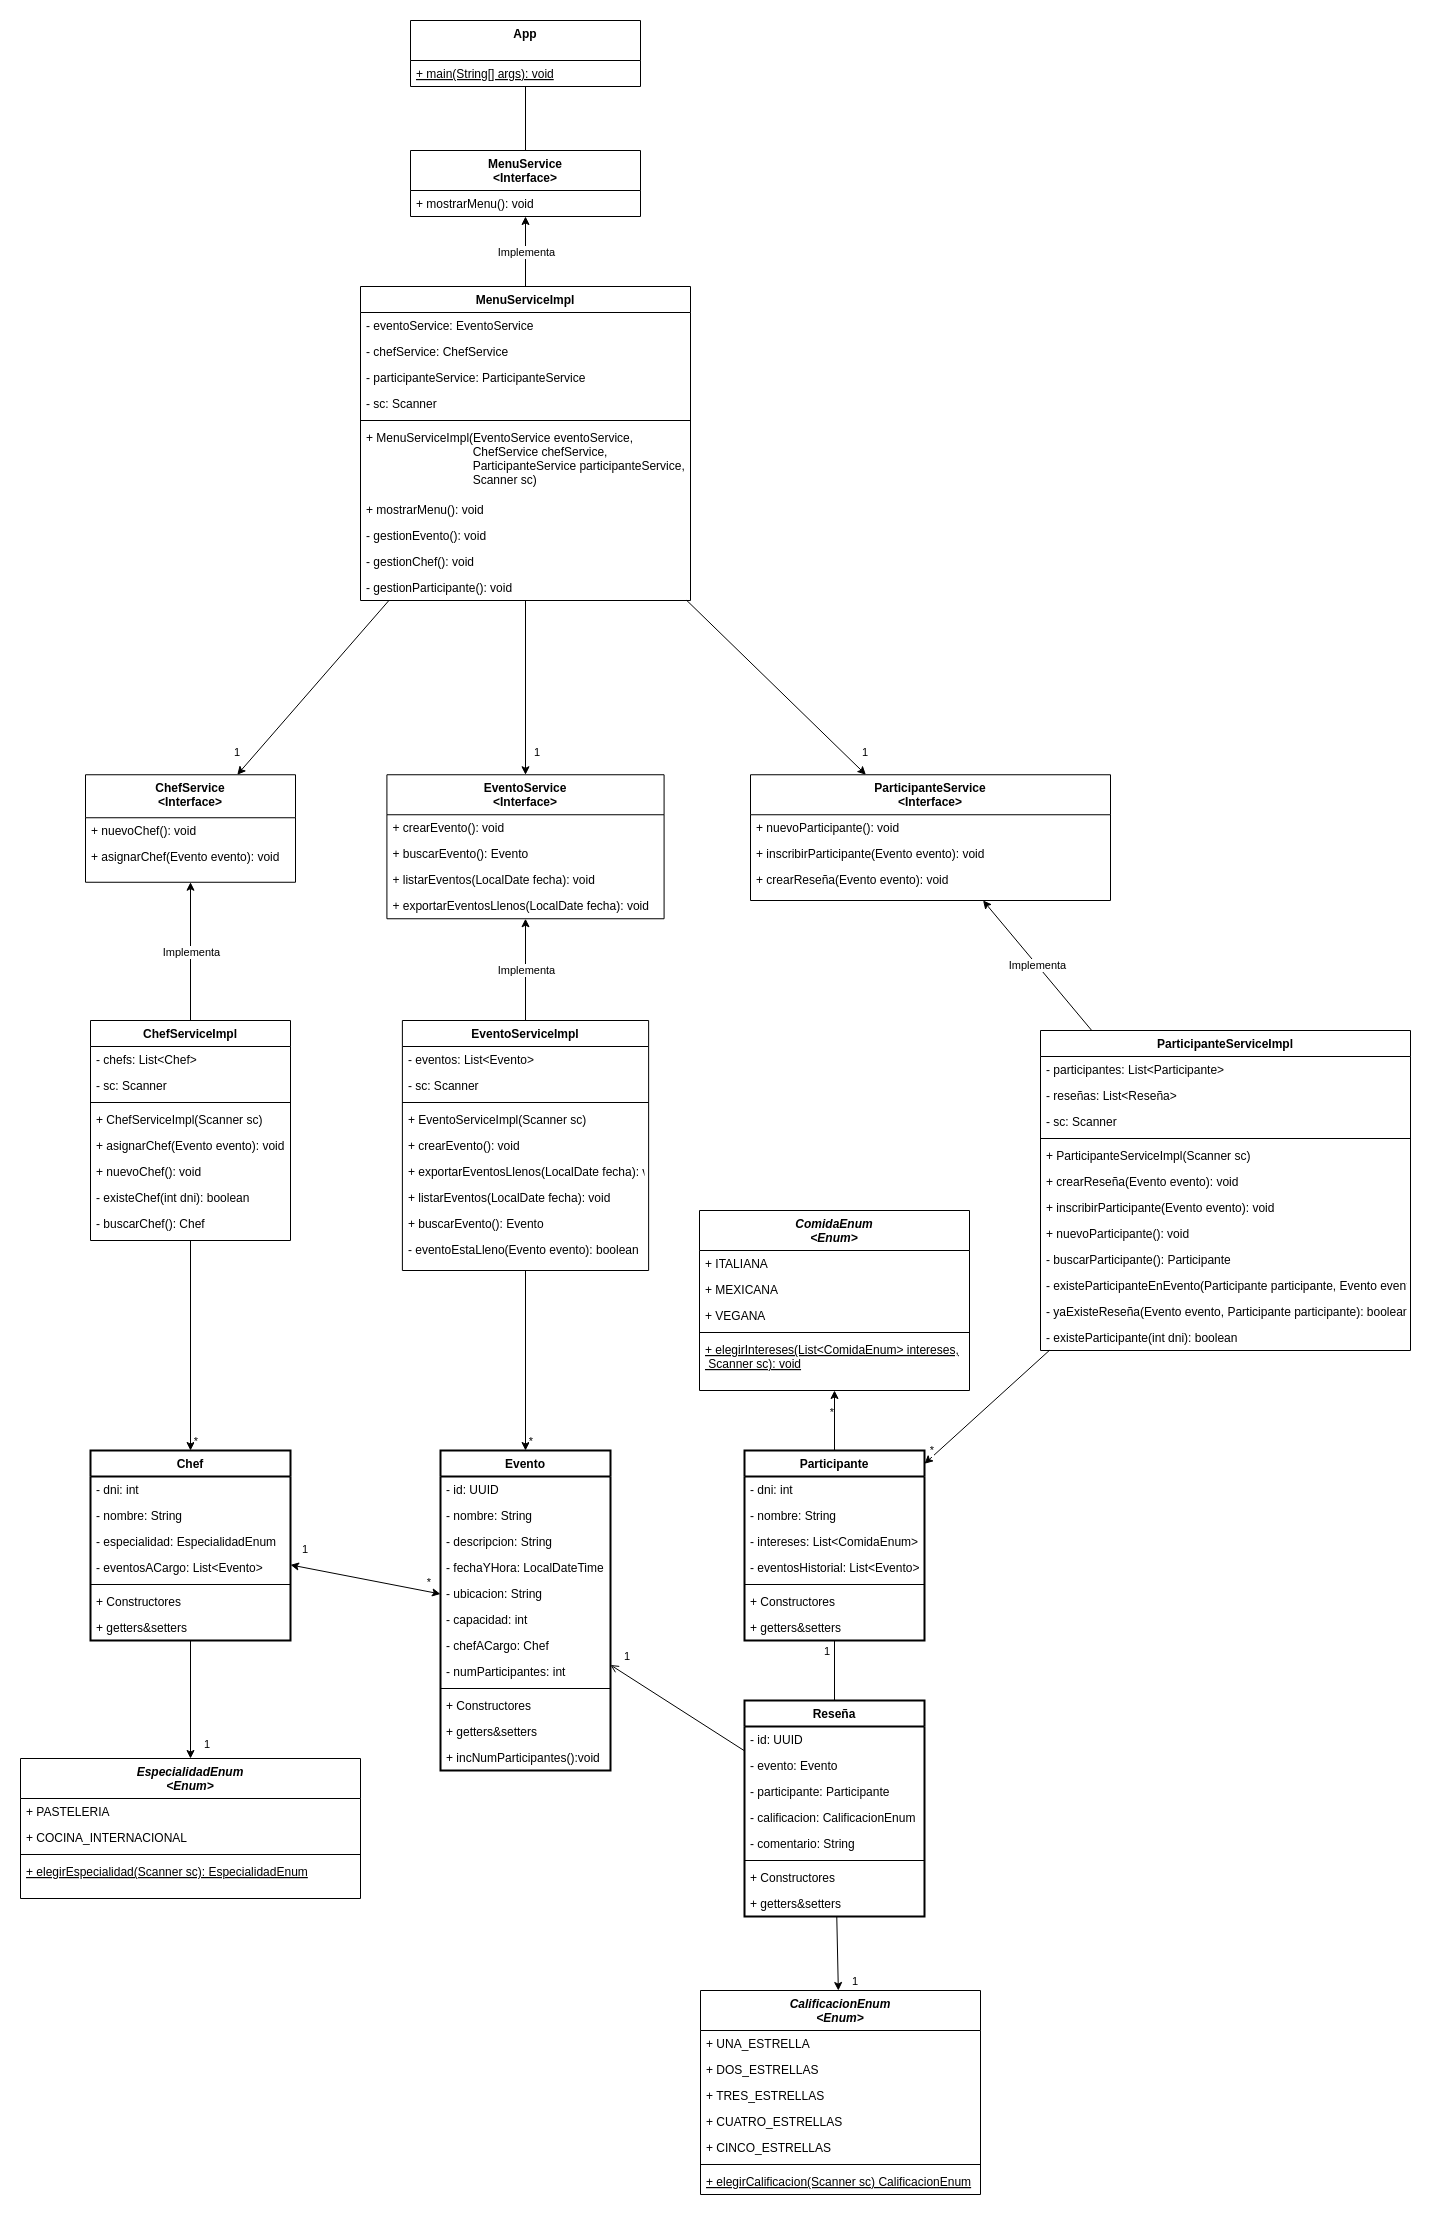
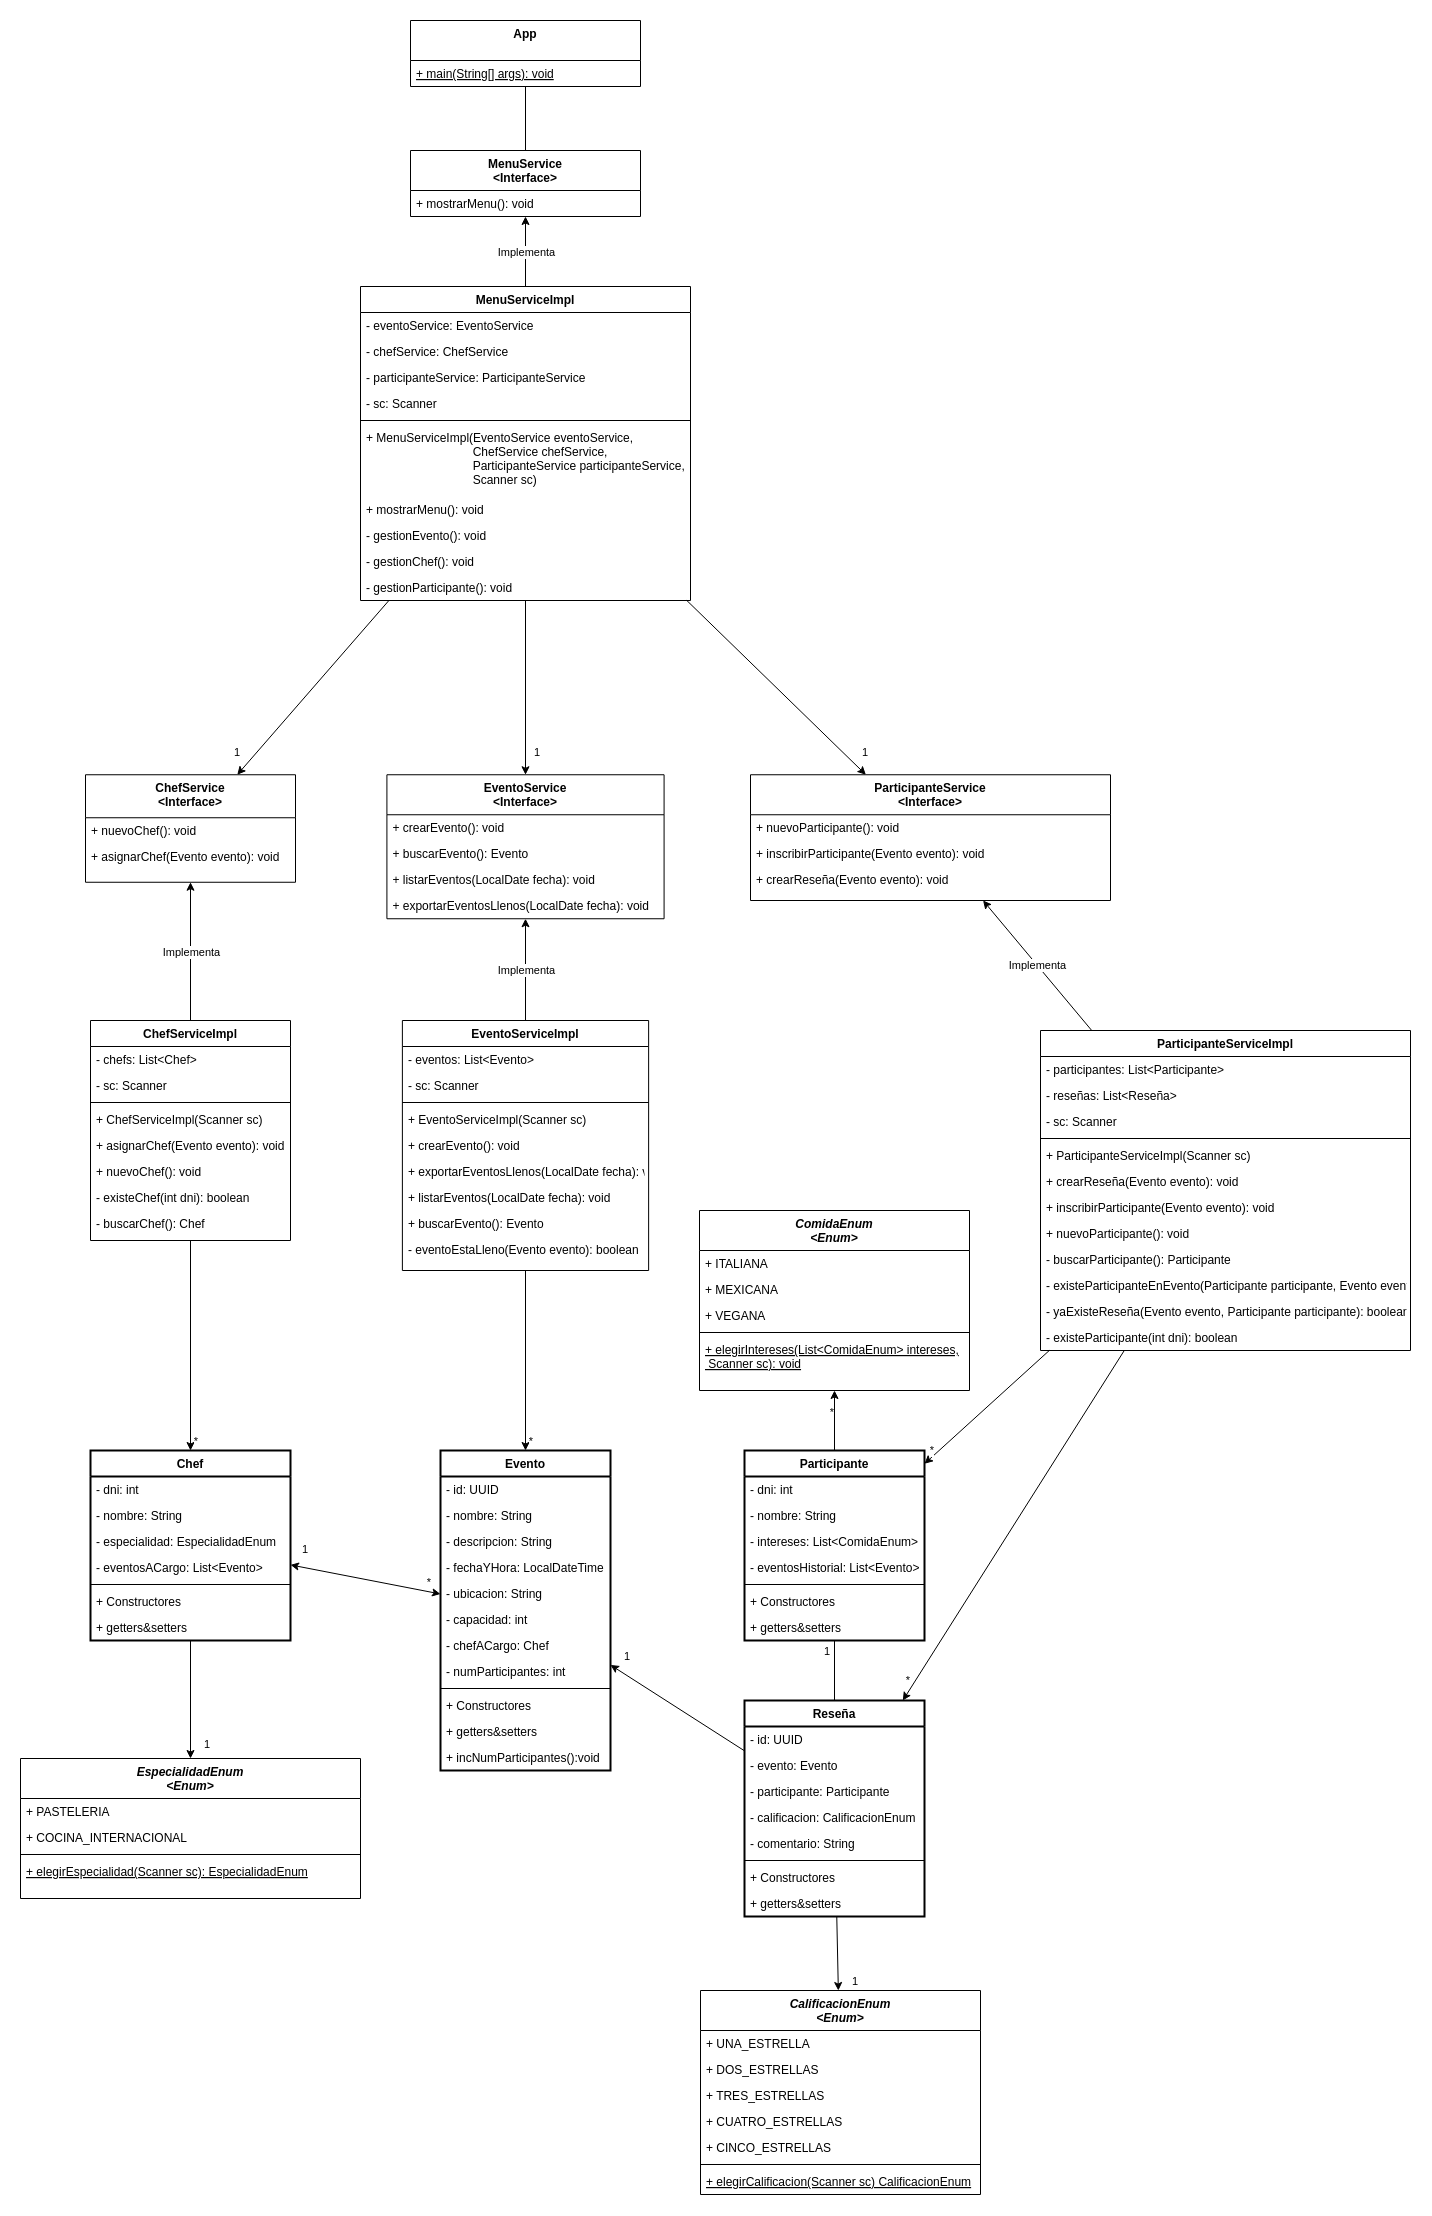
edge "ParticipanteServiceImpl" -> "Reseña": added, label "*"
edge "Reseña" -> "Evento": arrowhead open -> classic
